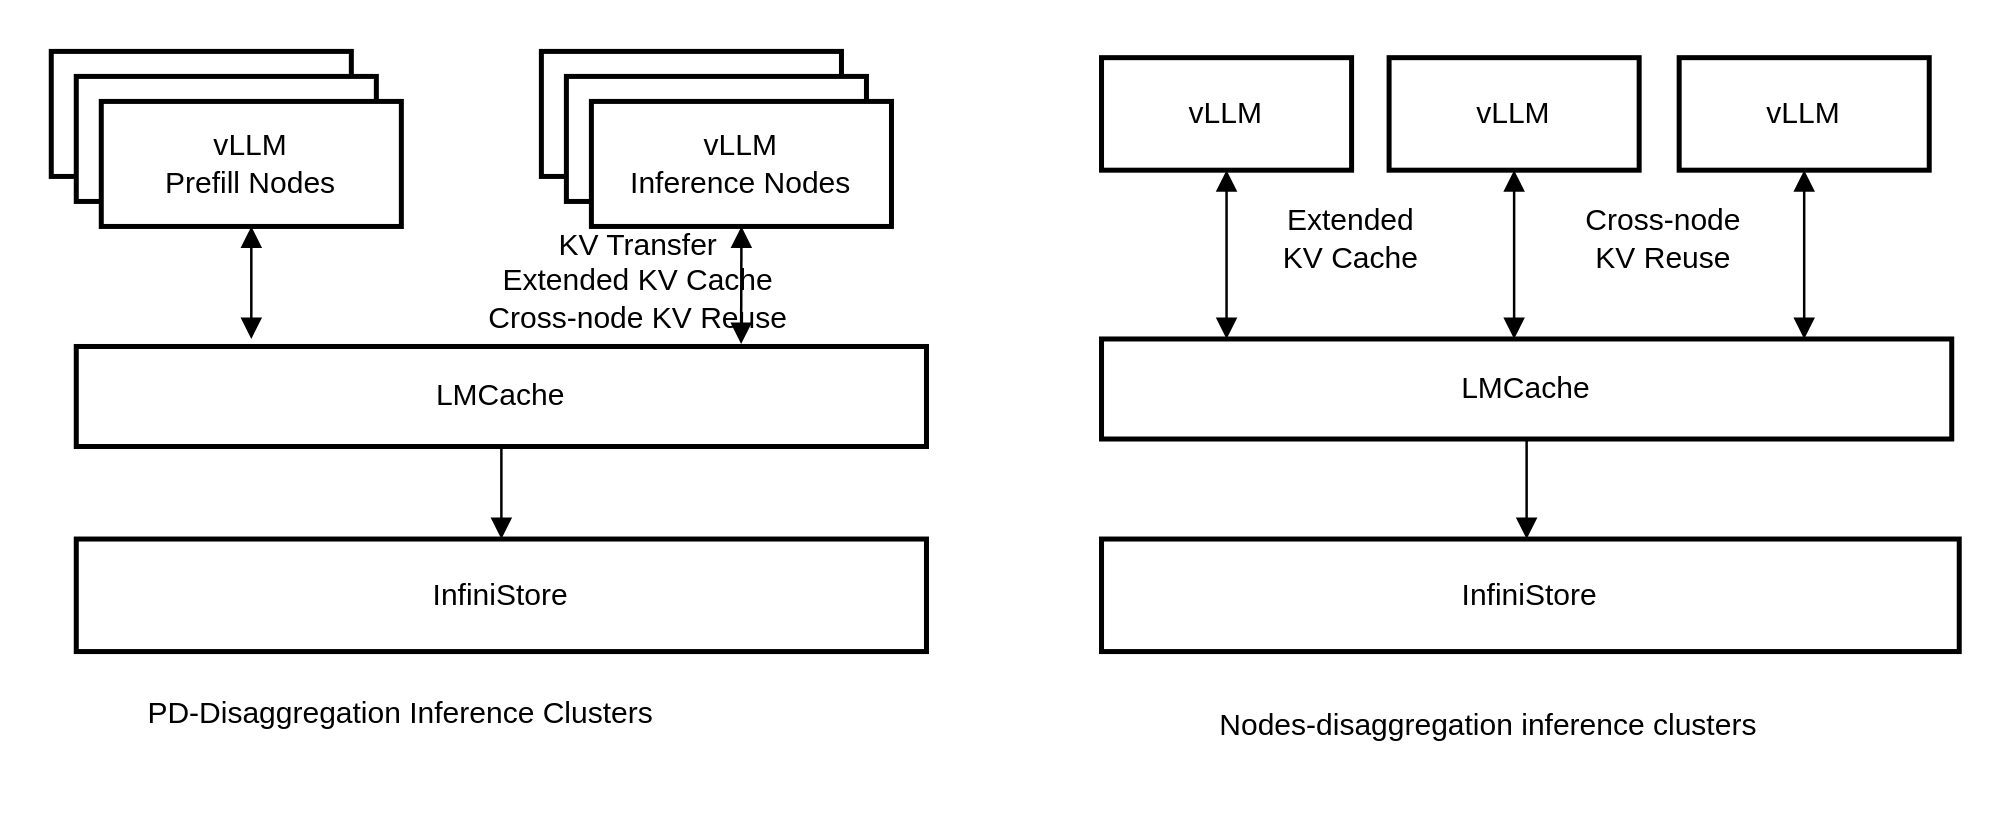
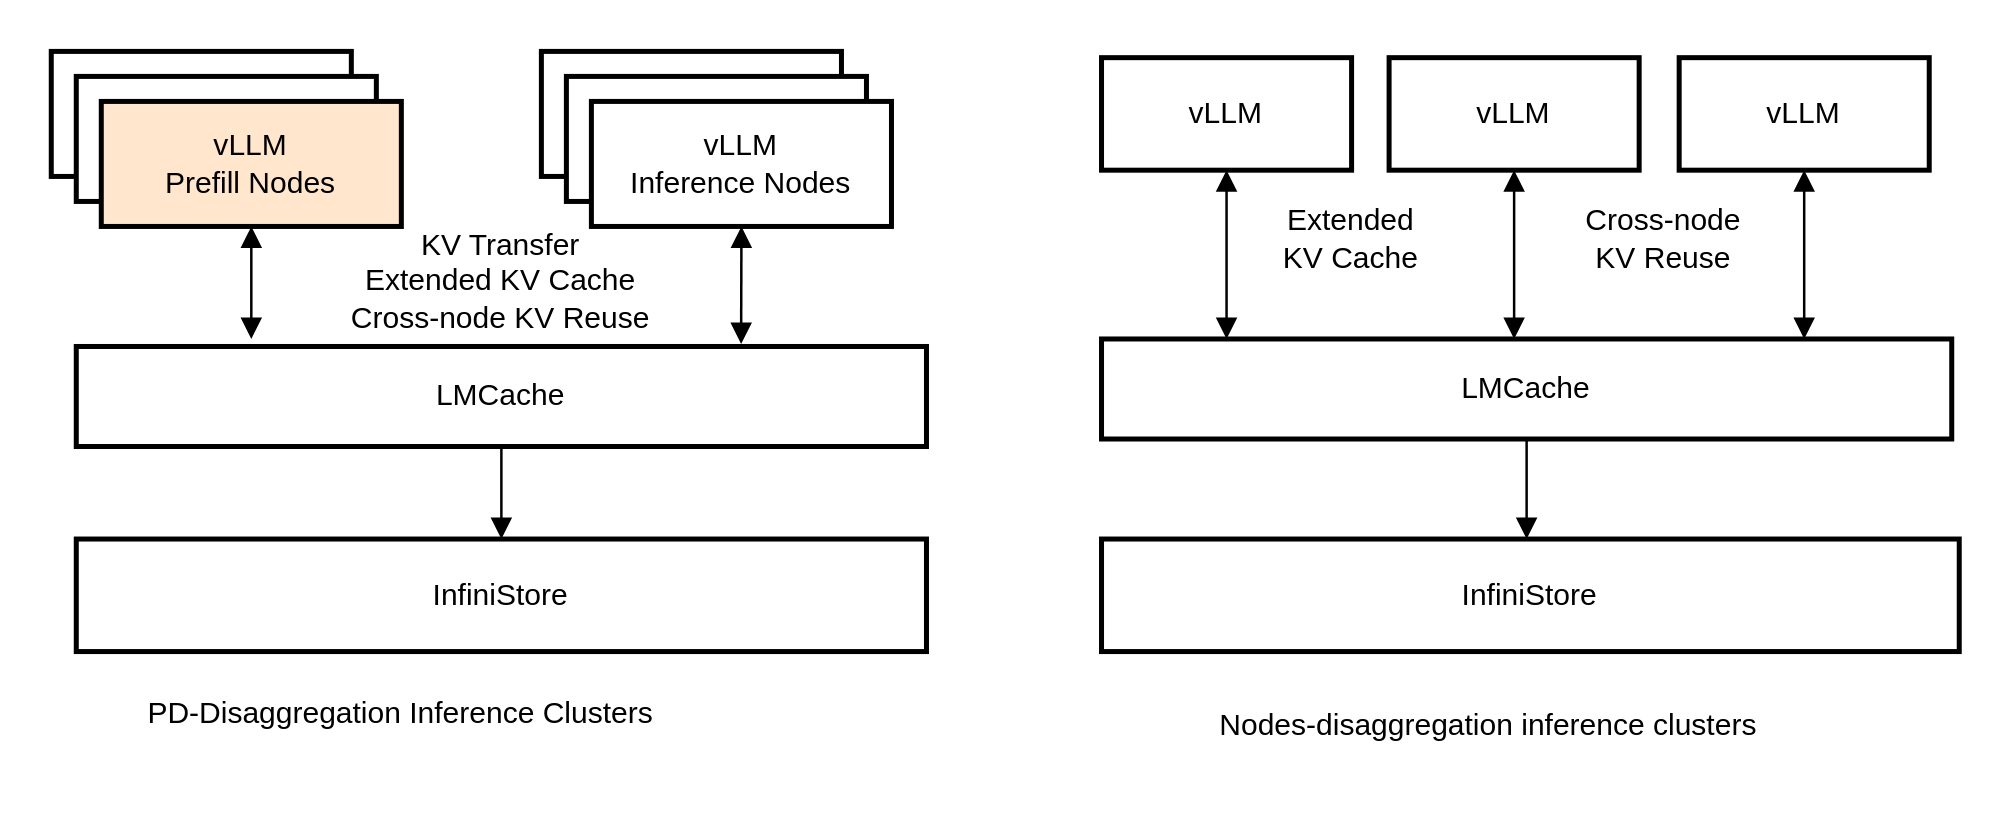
node "vLLM Prefill Nodes": fillcolor #ffffff -> #ffe6cc
node "KV Transfer Extended KV Cache Cross-node KV Reuse": moved (639, 281) -> (501, 281)
